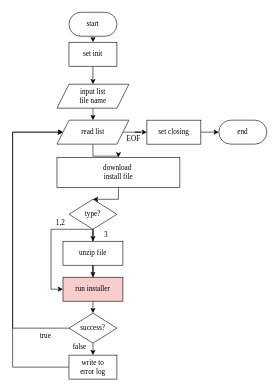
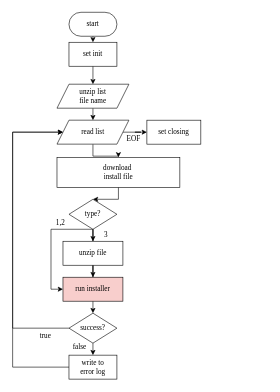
node "input list file name": label "input list file name" -> "unzip list file name"
edge "set closing" -> "end": removed
node "end": removed
